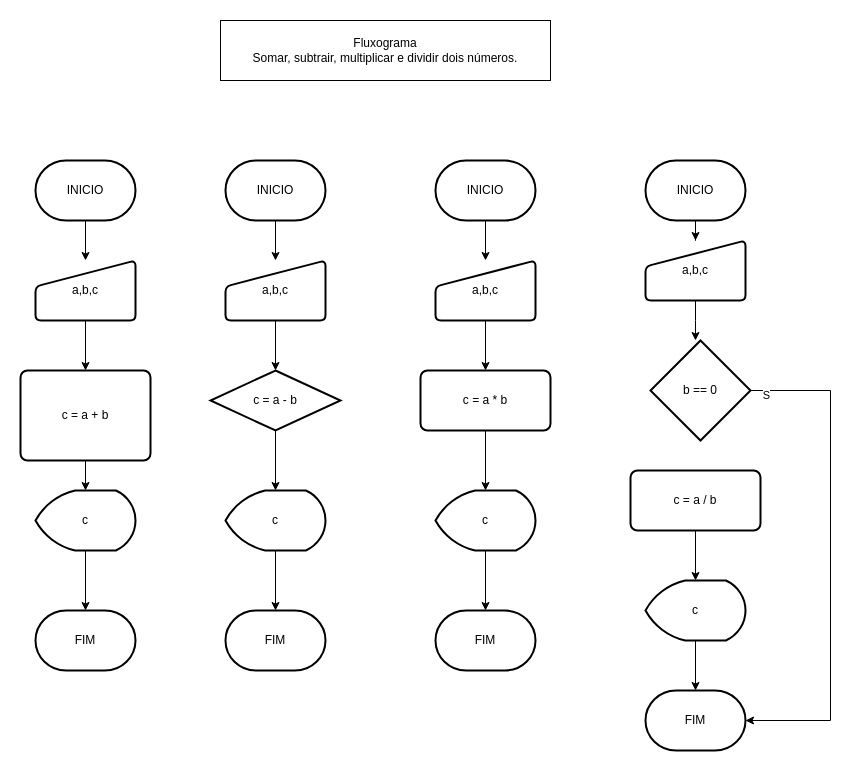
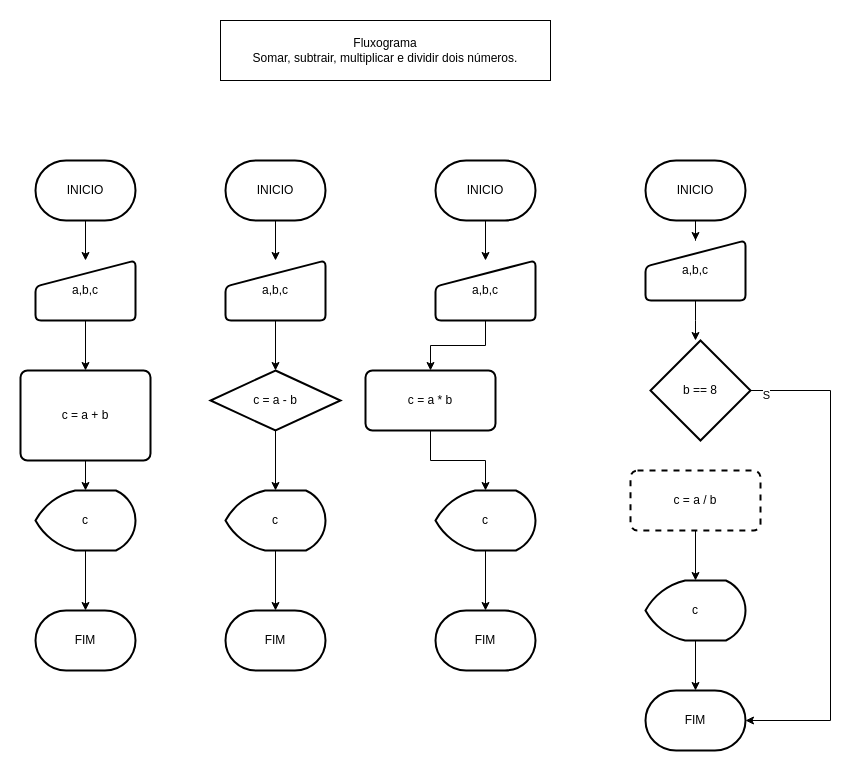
node "b == 0": label "b == 0" -> "b == 8"
node "c = a * b": moved (486, 401) -> (431, 401)
node "c = a / b": style solid -> dashed
